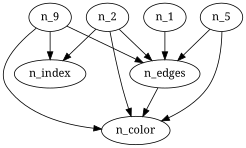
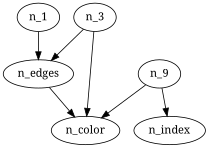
node "n_2": removed
node "n_5": label "n_5" -> "n_3"
edge "n_9" -> "n_edges": removed
